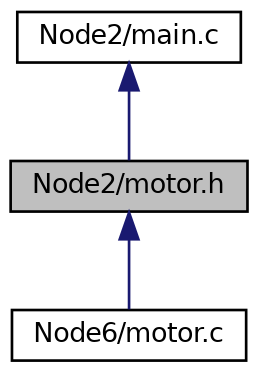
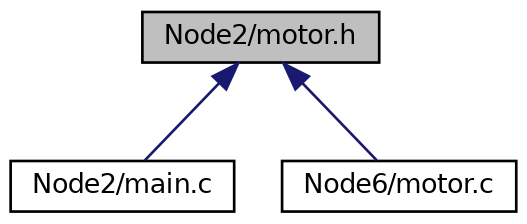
edge "Node2/motor.h" -> "Node2/main.c": reversed
